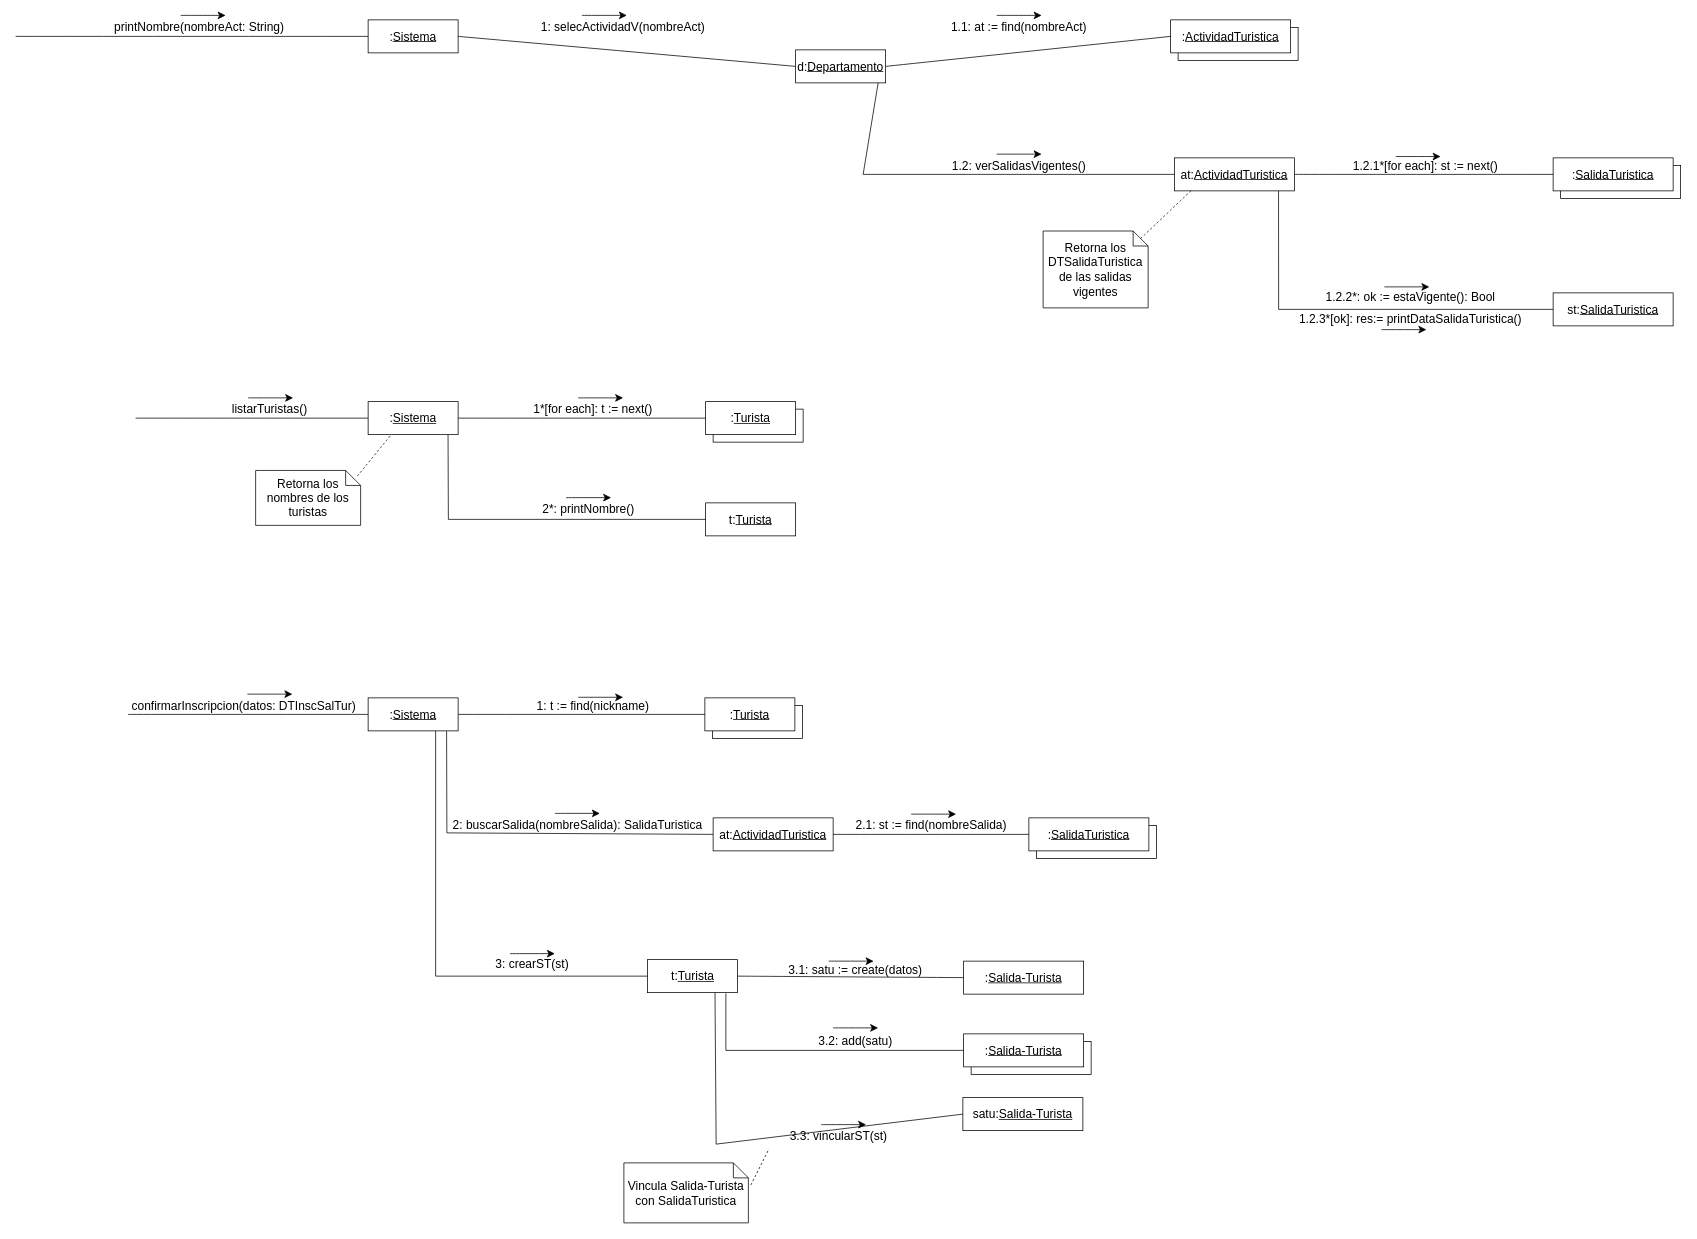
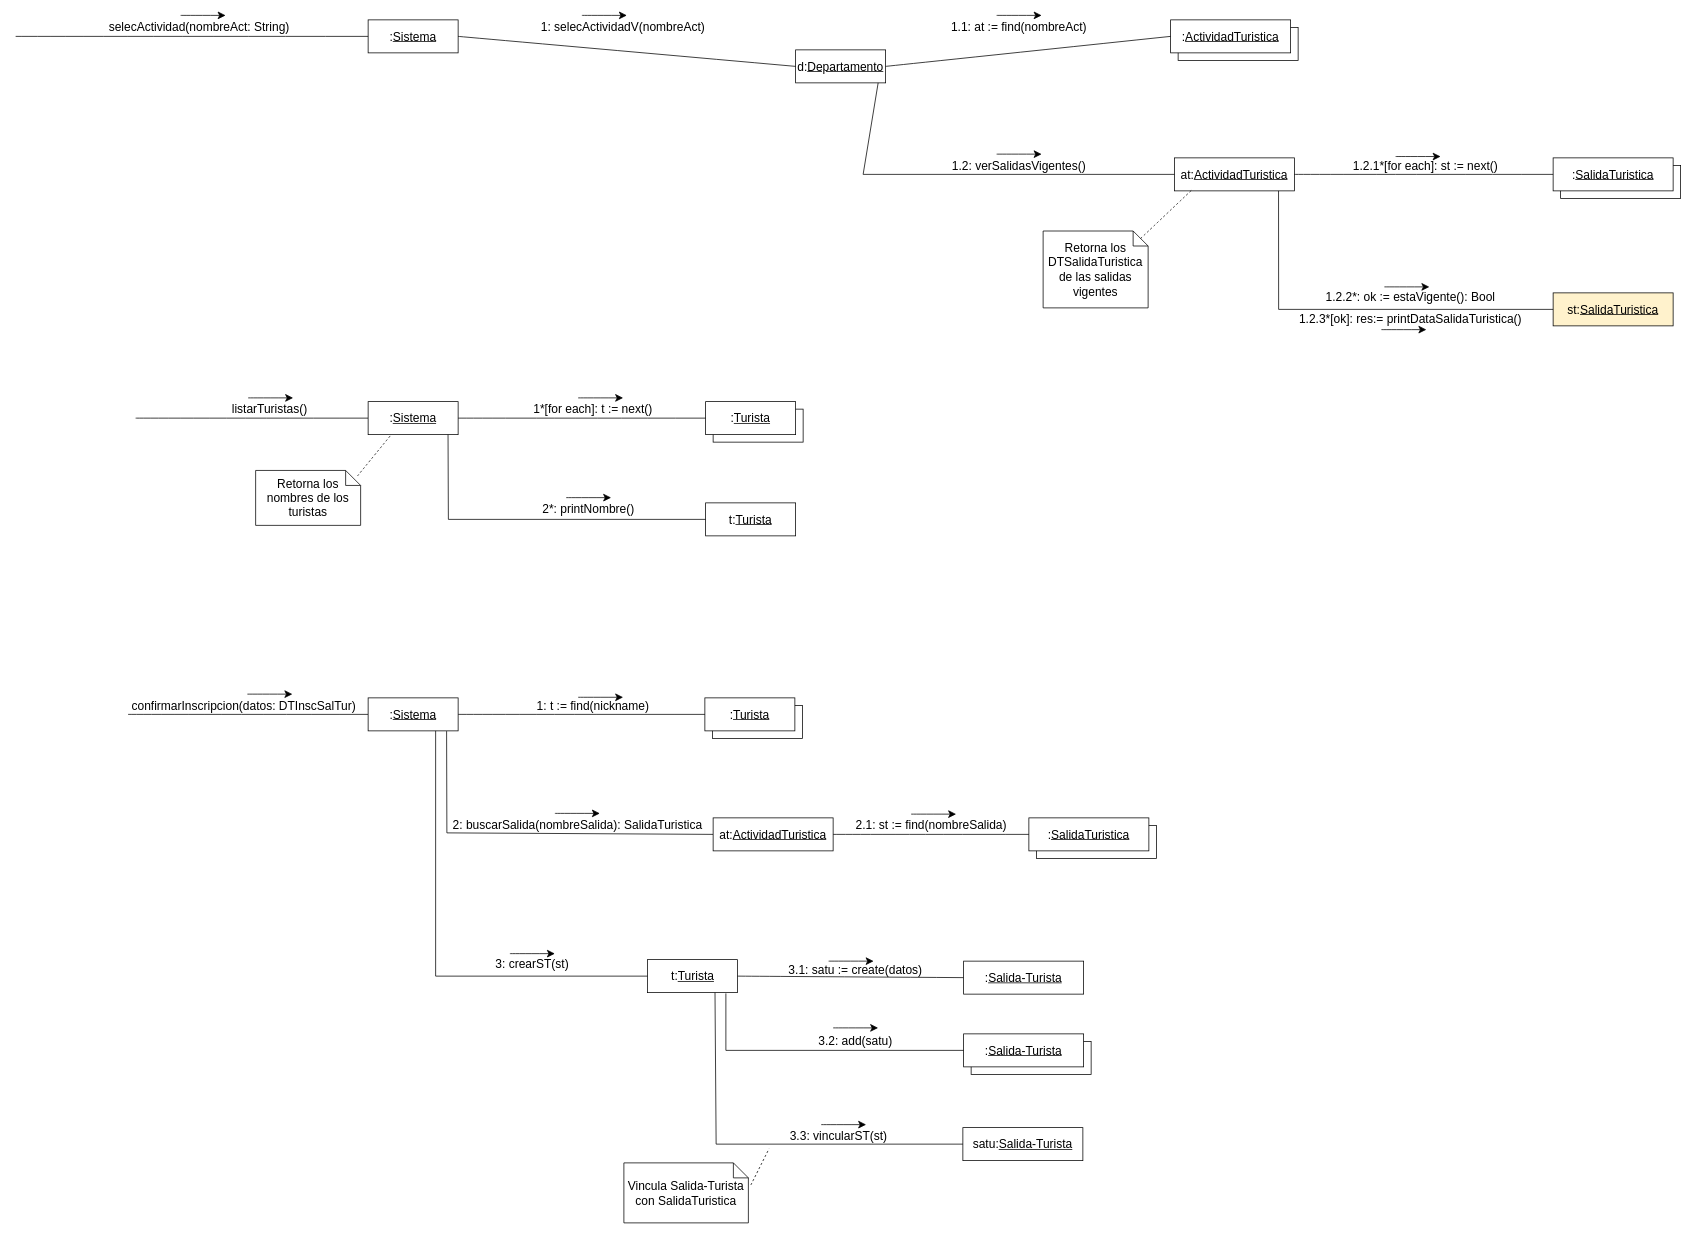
node "printNombre(nombreAct: String)": label "printNombre(nombreAct: String)" -> "selecActividad(nombreAct: String)"
node "st:SalidaTuristica": fillcolor #ffffff -> #fff2cc
node "satu:Salida-Turista": moved (1023, 1114) -> (1023, 1144)
